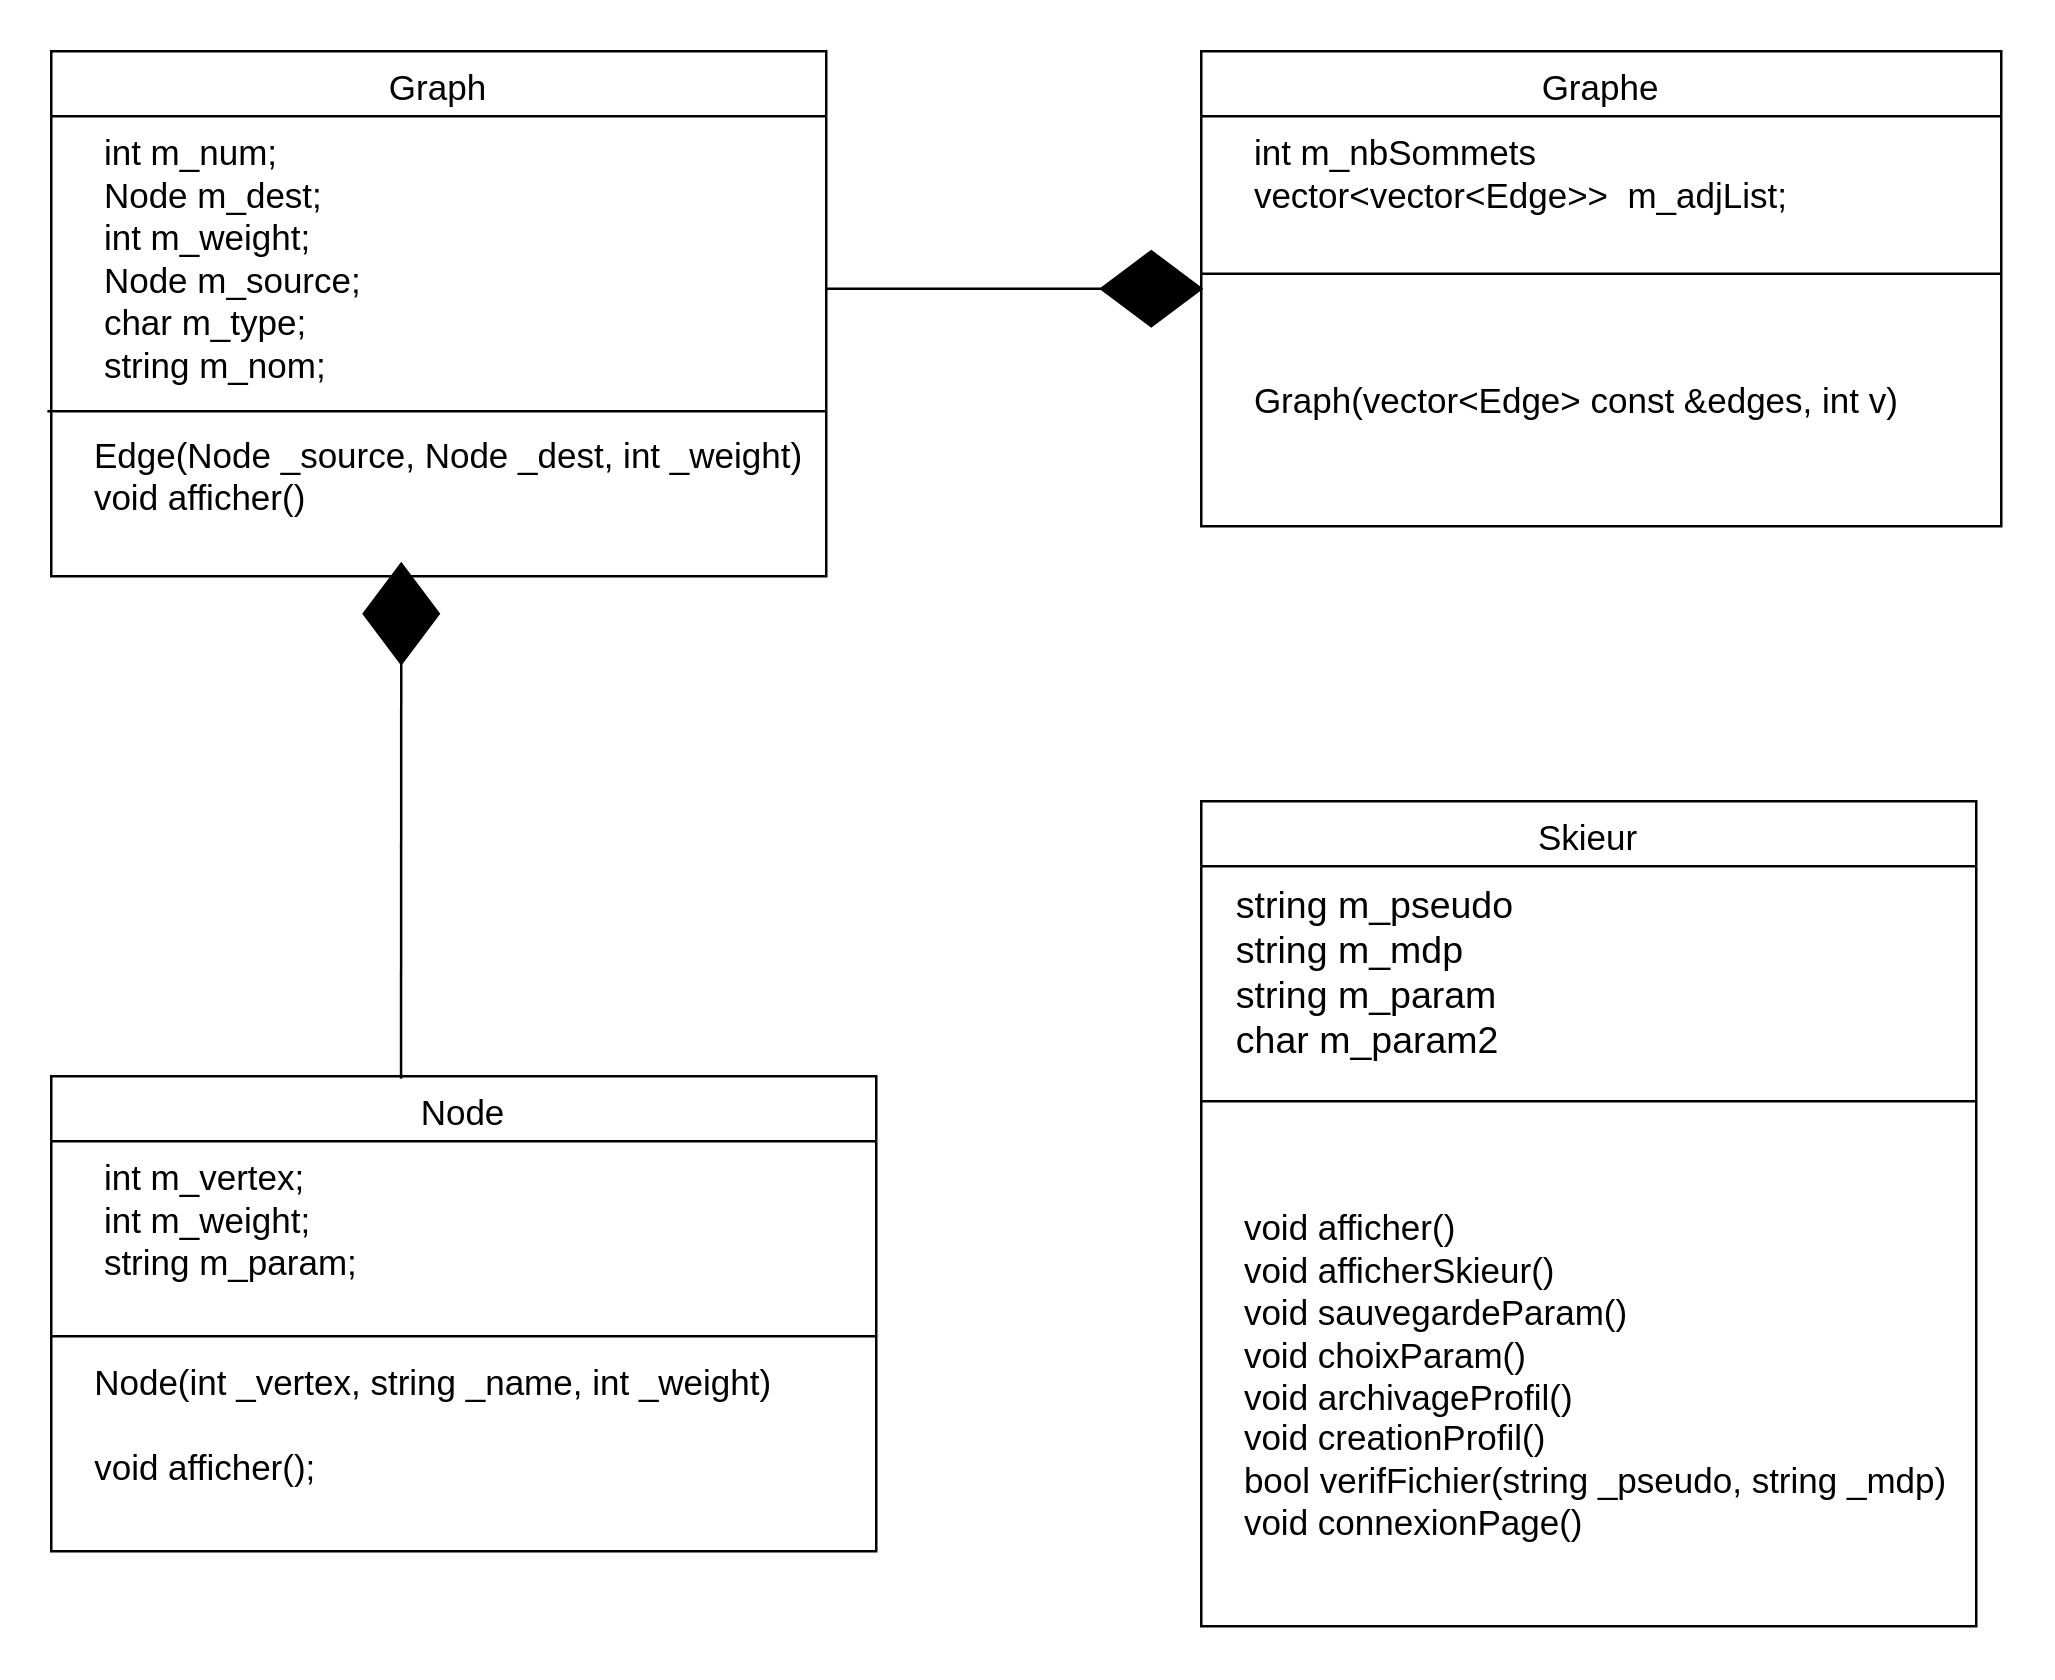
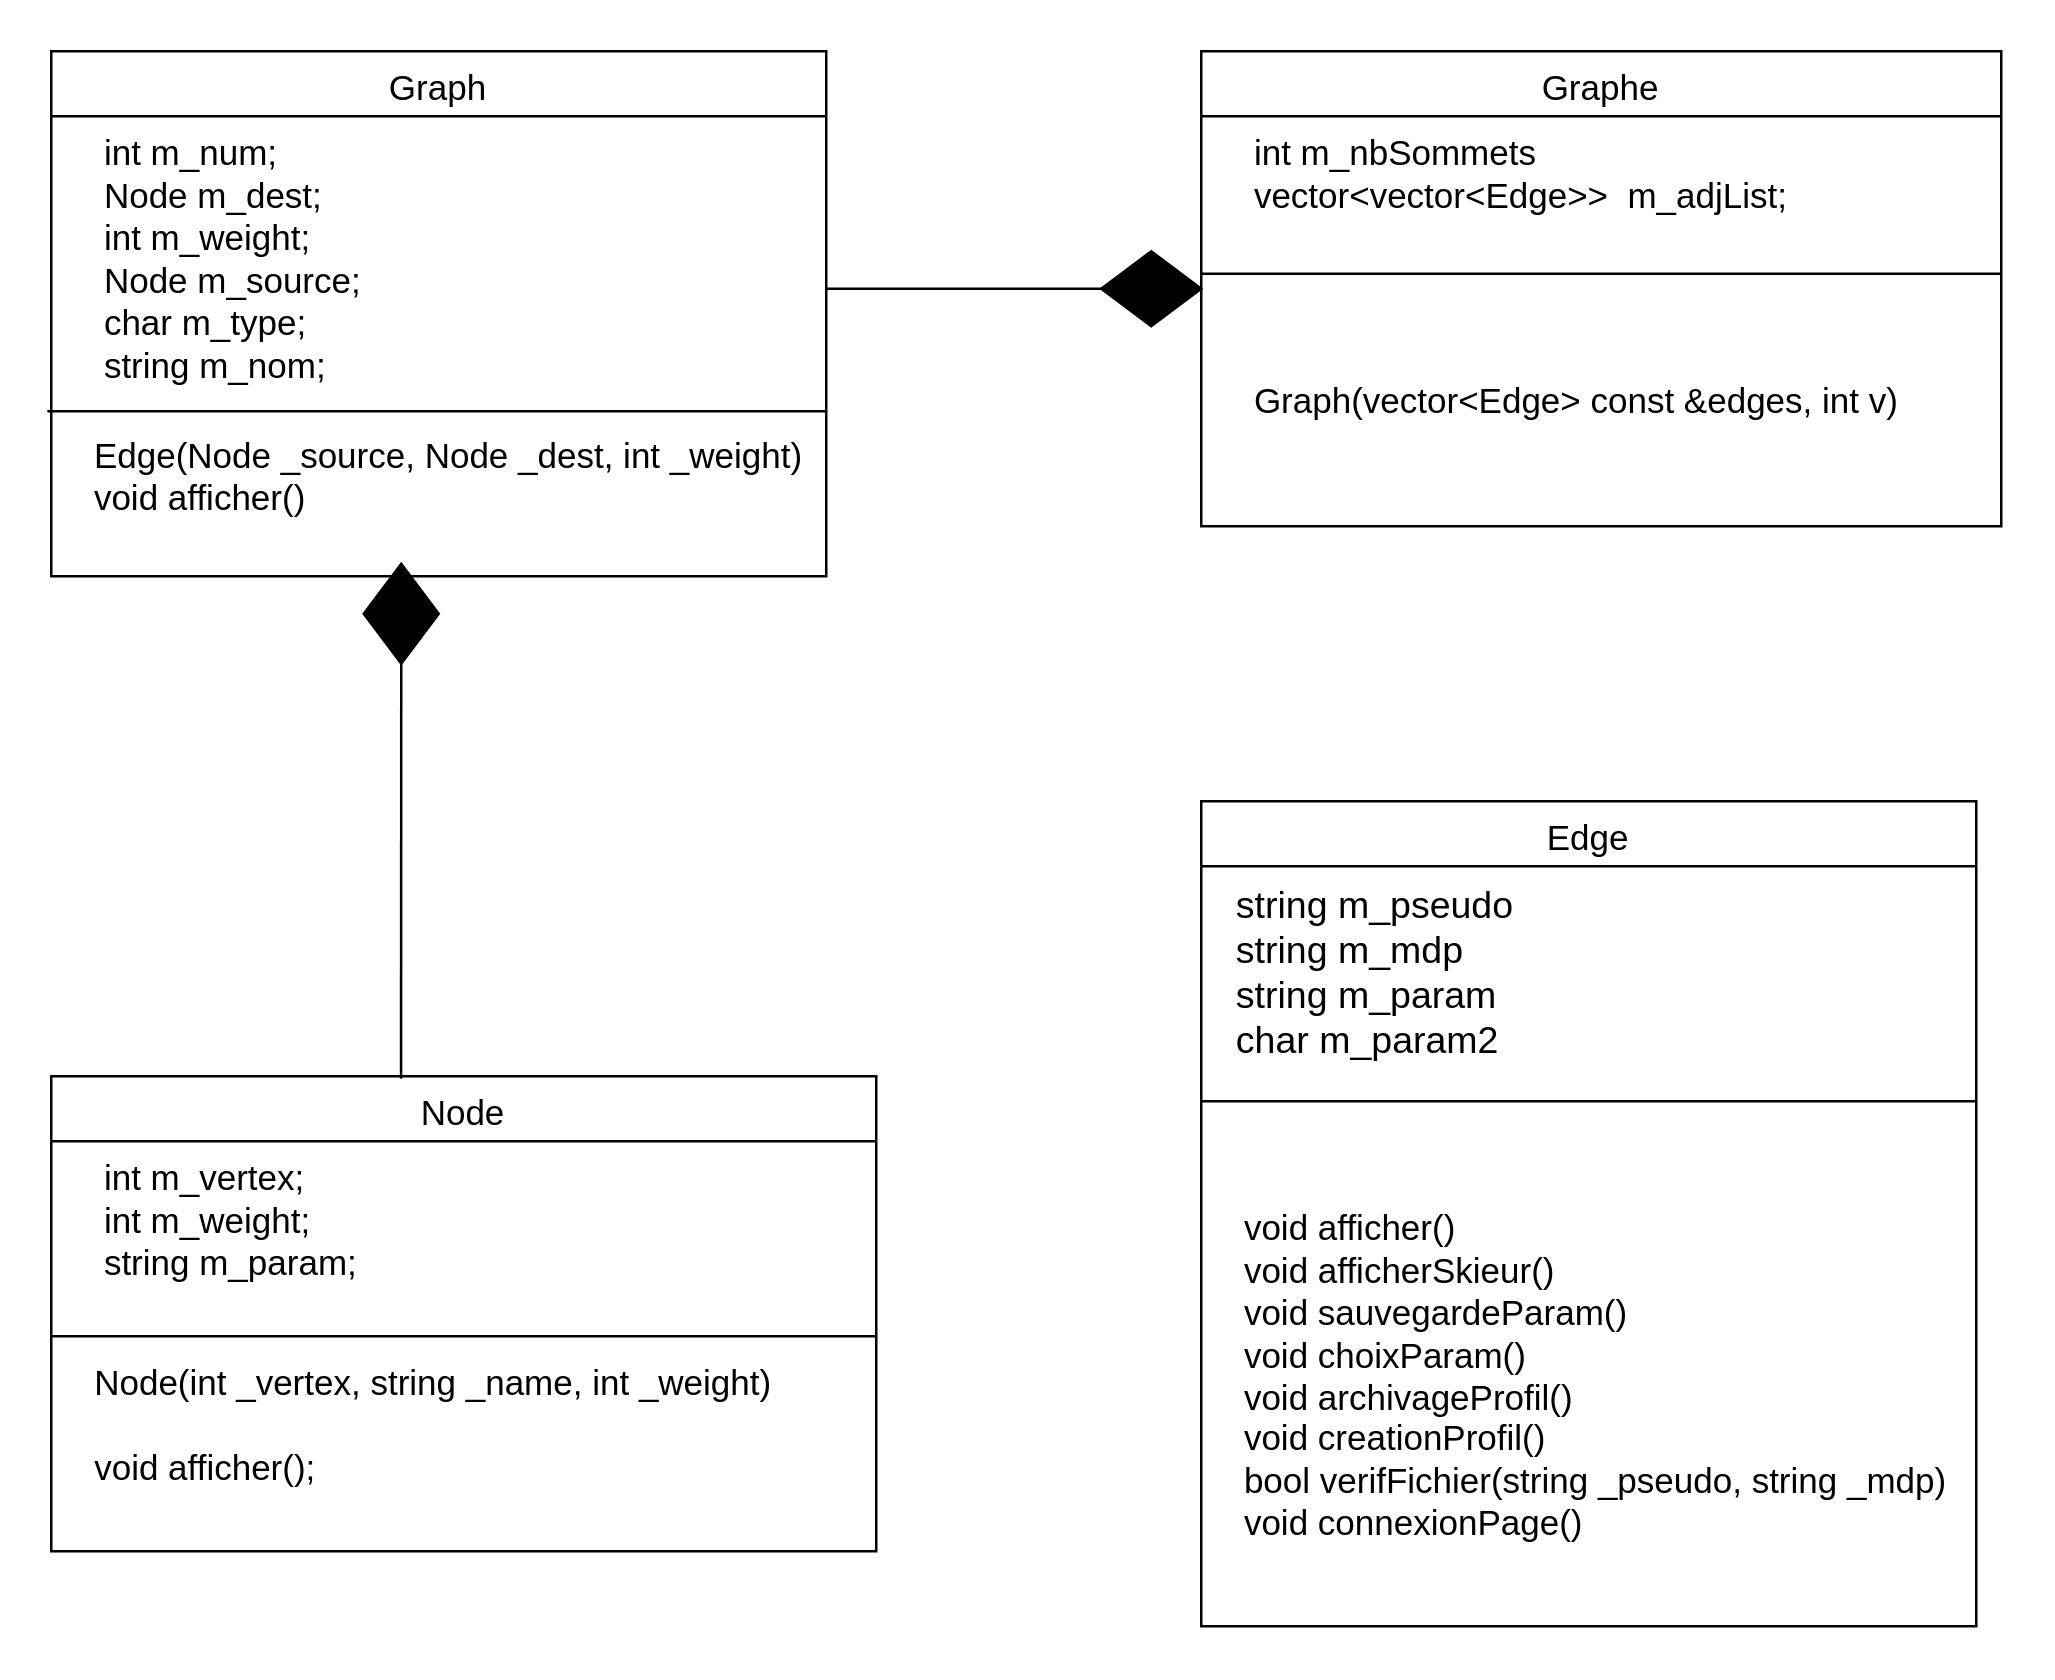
node "Skieur": label "Skieur" -> "Edge"
